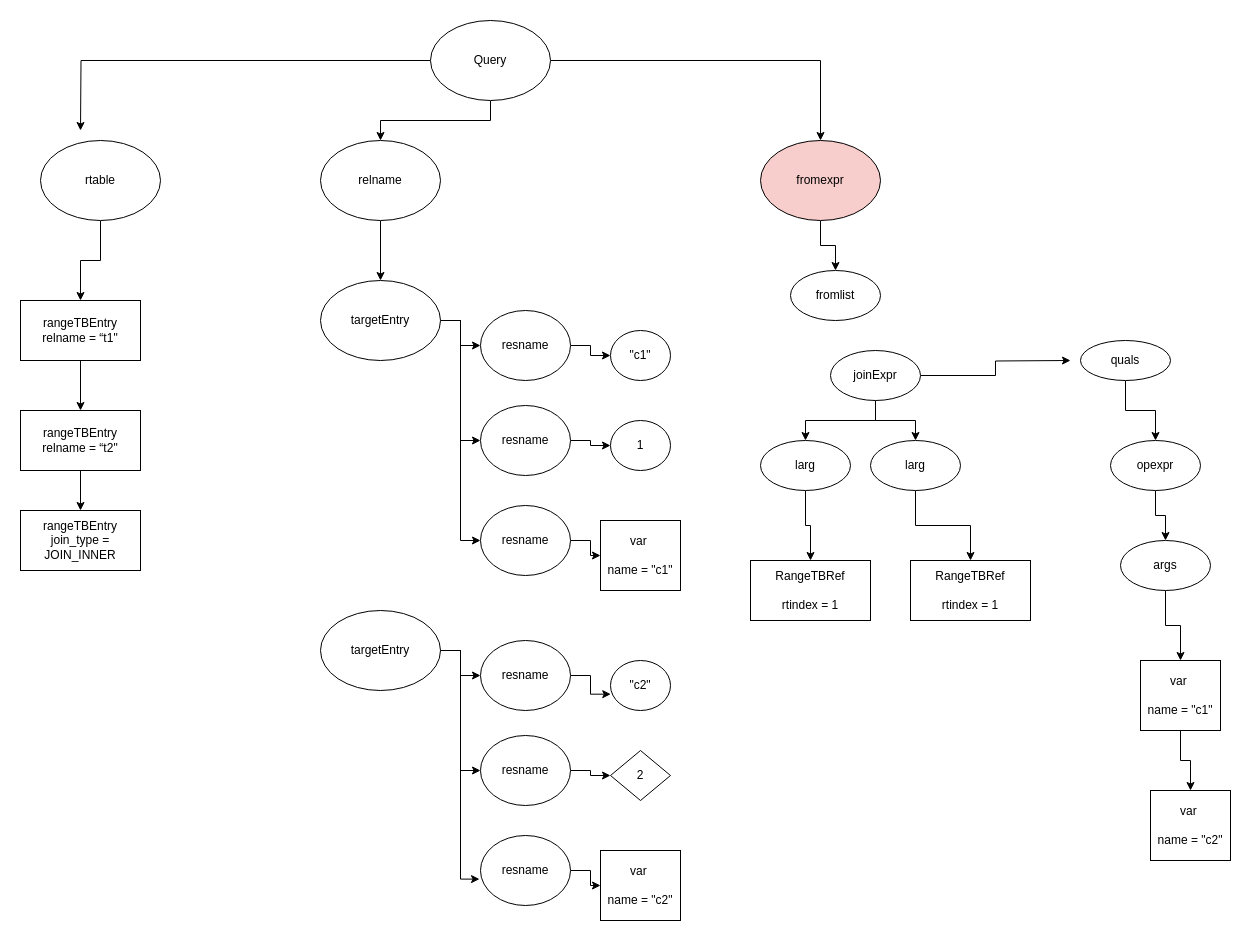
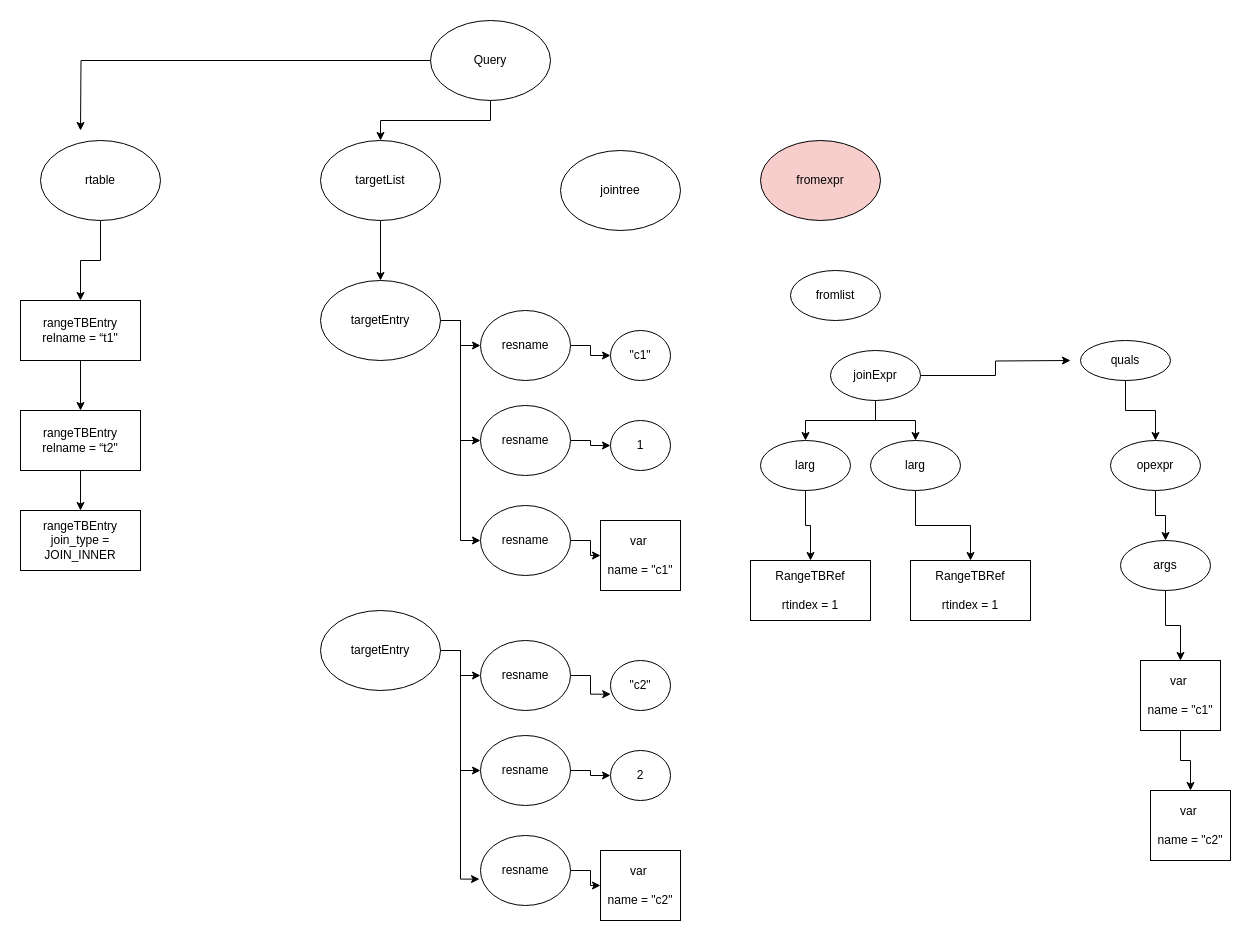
edge "Query" -> "fromexpr": removed
node "relname": label "relname" -> "targetList"
node "jointree": added
edge "fromexpr" -> "fromlist": removed
node "2": shape diamond -> ellipse
